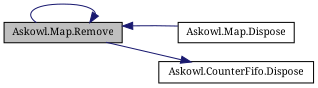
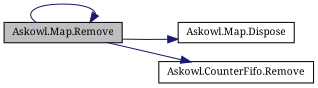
edge "Askowl.Map.Dispose" -> "Askowl.Map.Remove": reversed
node "Askowl.CounterFifo.Dispose": label "Askowl.CounterFifo.Dispose" -> "Askowl.CounterFifo.Remove"
